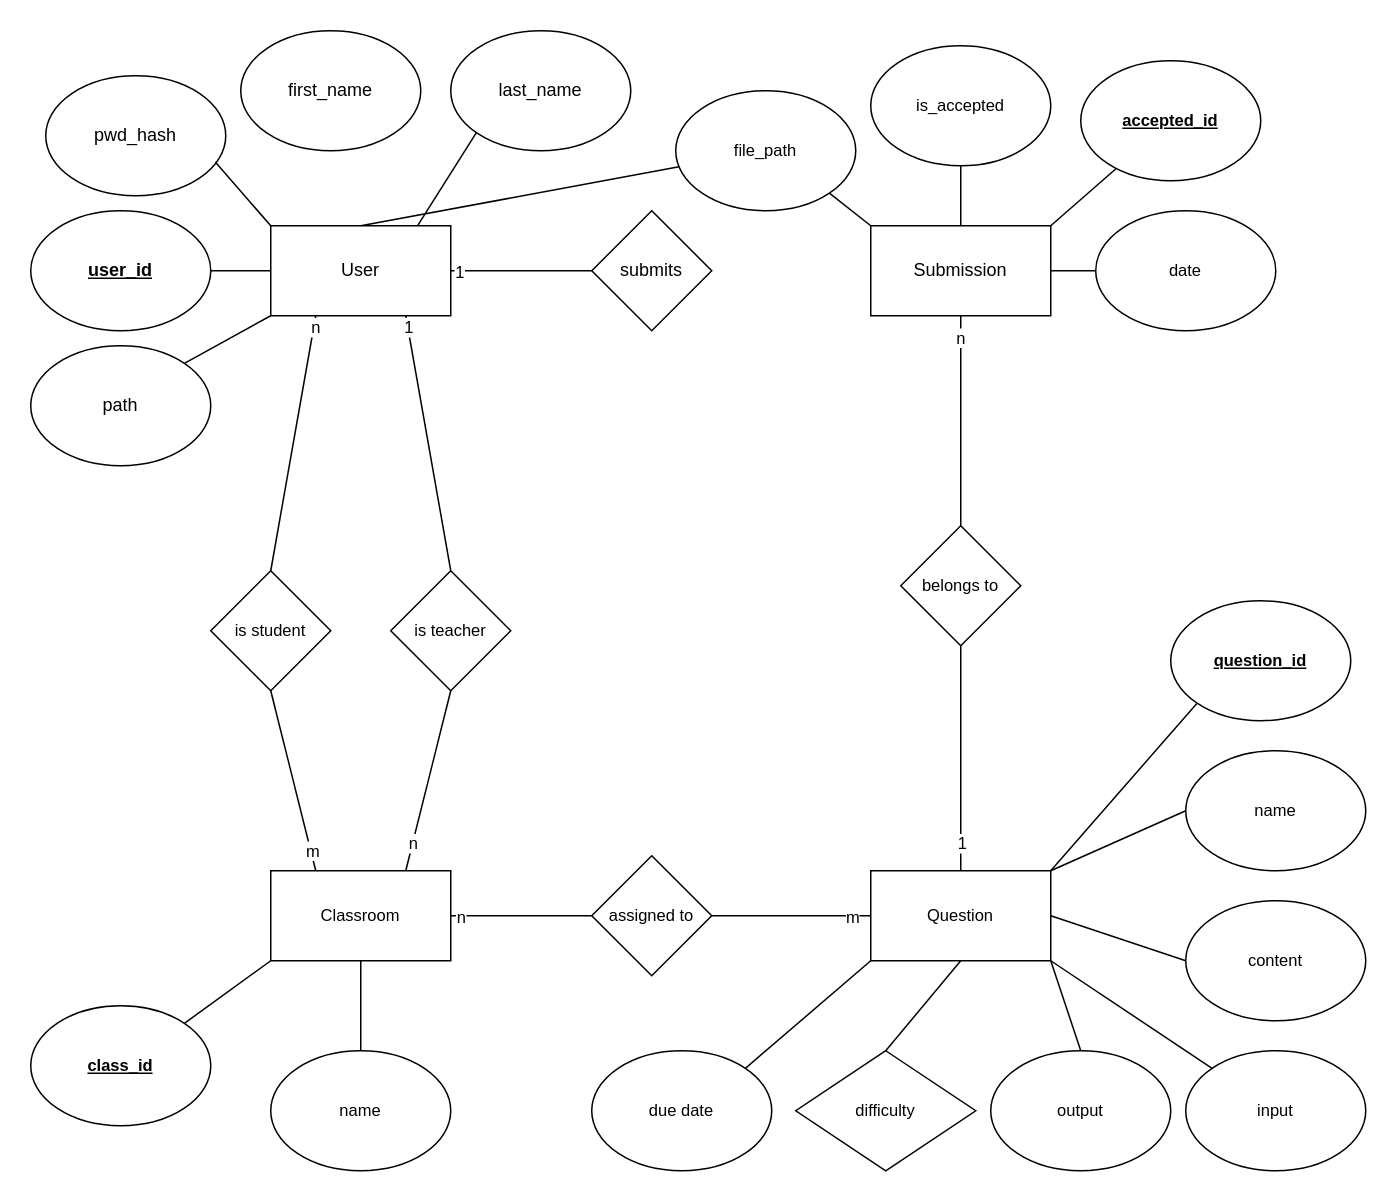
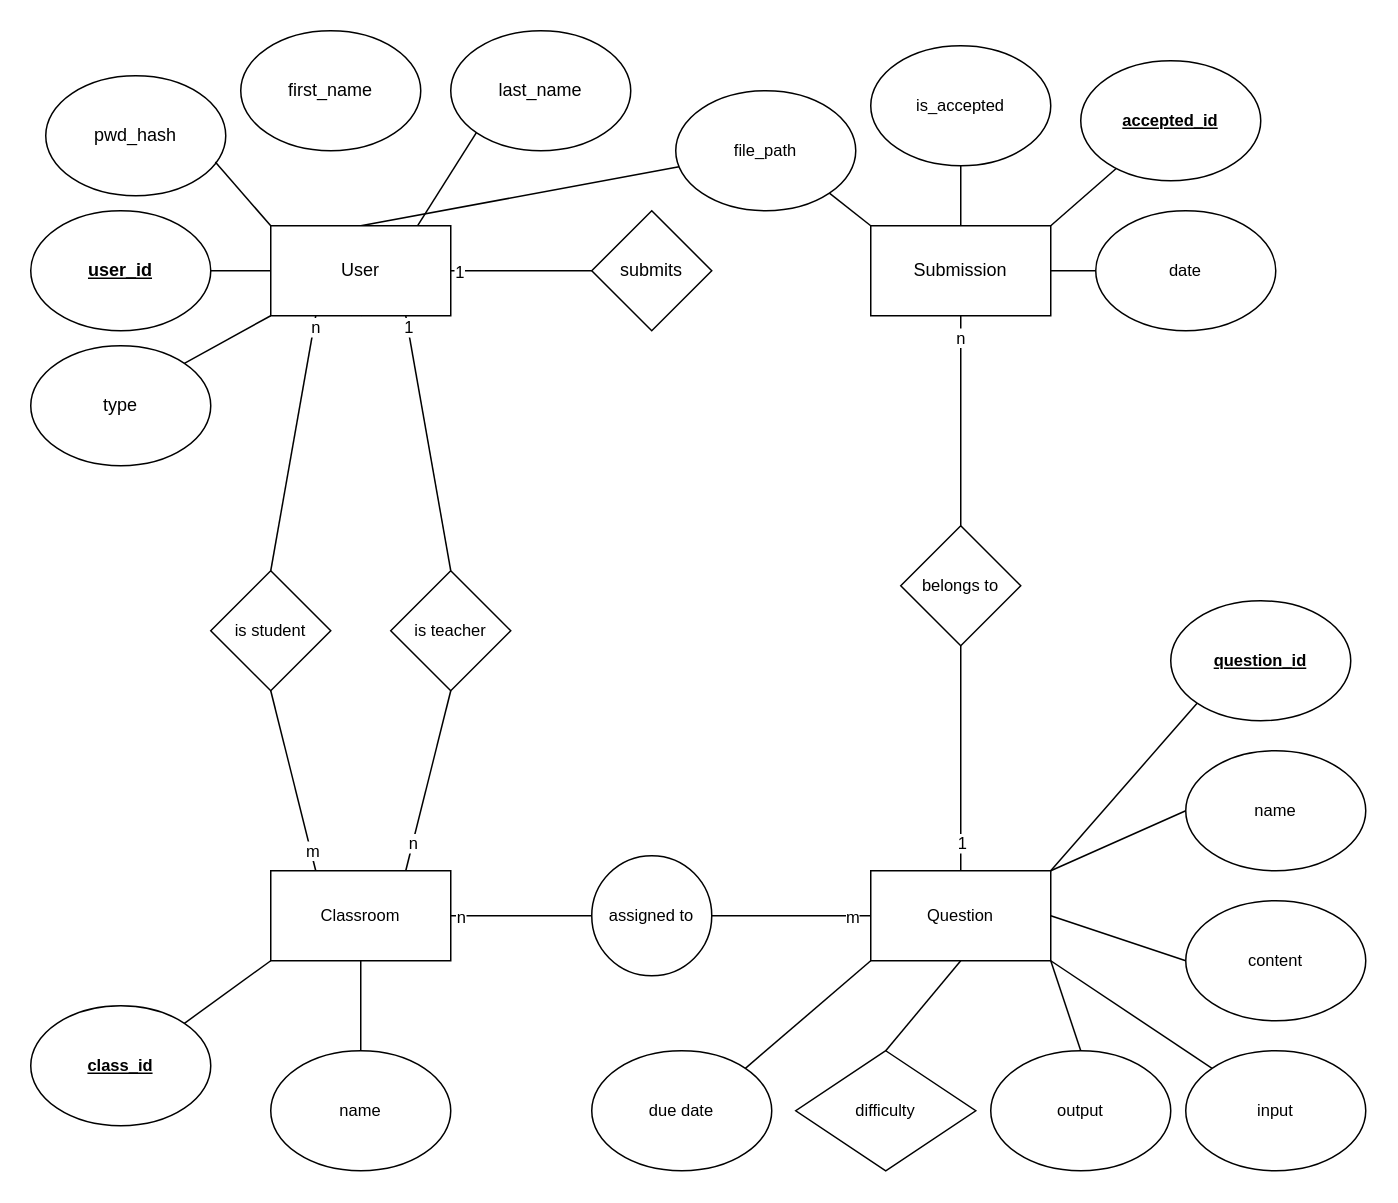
node "path": label "path" -> "type"
node "assigned to": shape diamond -> ellipse
